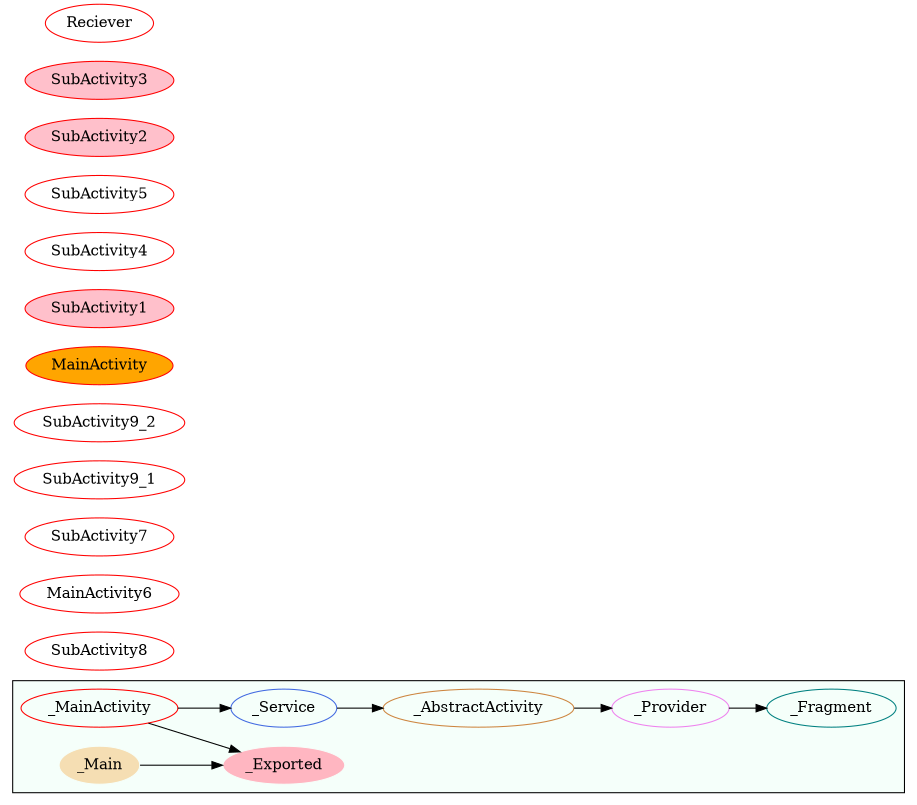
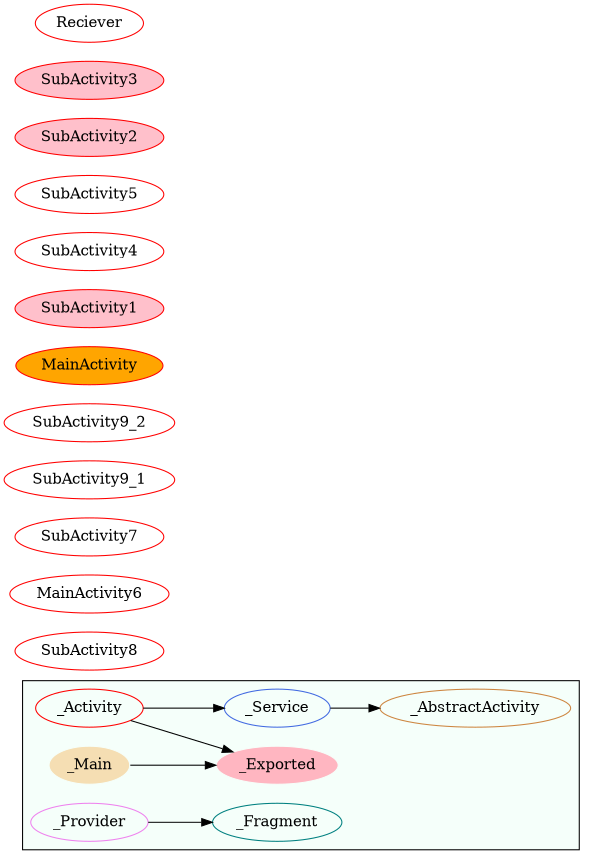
node "_MainActivity": label "_MainActivity" -> "_Activity"
edge "_AbstractActivity" -> "_Provider": removed
